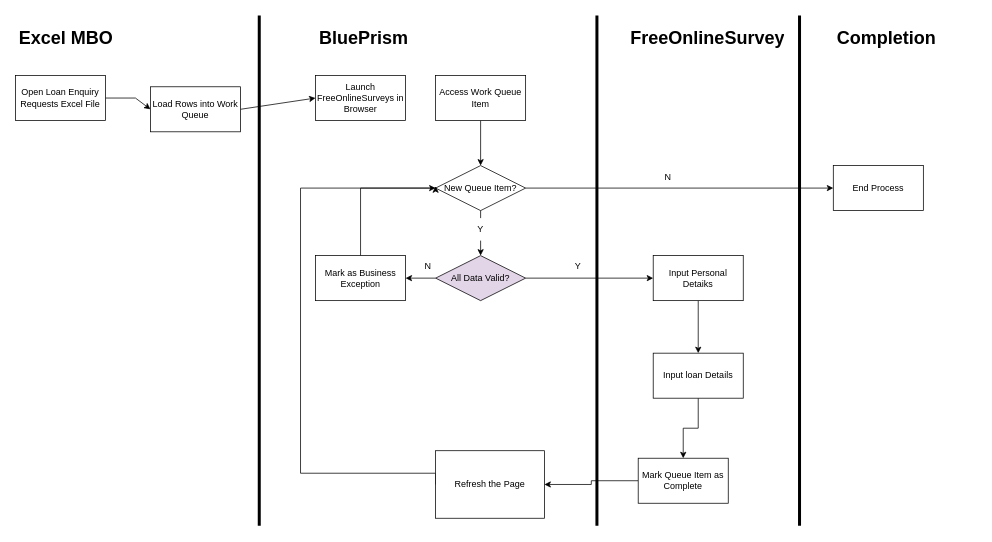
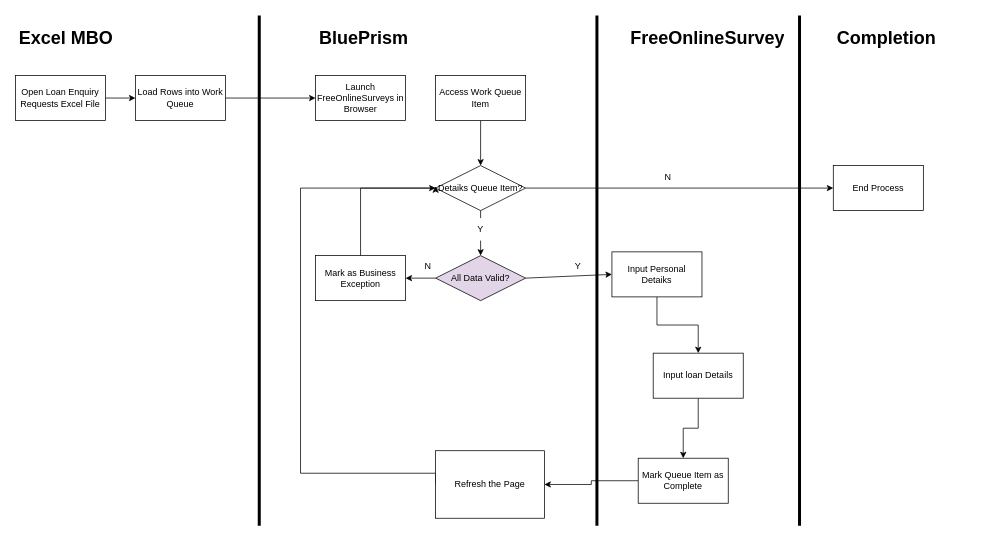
node "Load Rows into Work Queue": moved (195, 109) -> (180, 98)
node "New Queue Item?": label "New Queue Item?" -> "Detaiks Queue Item?"
node "Input Personal Detaiks": moved (698, 278) -> (657, 274)
